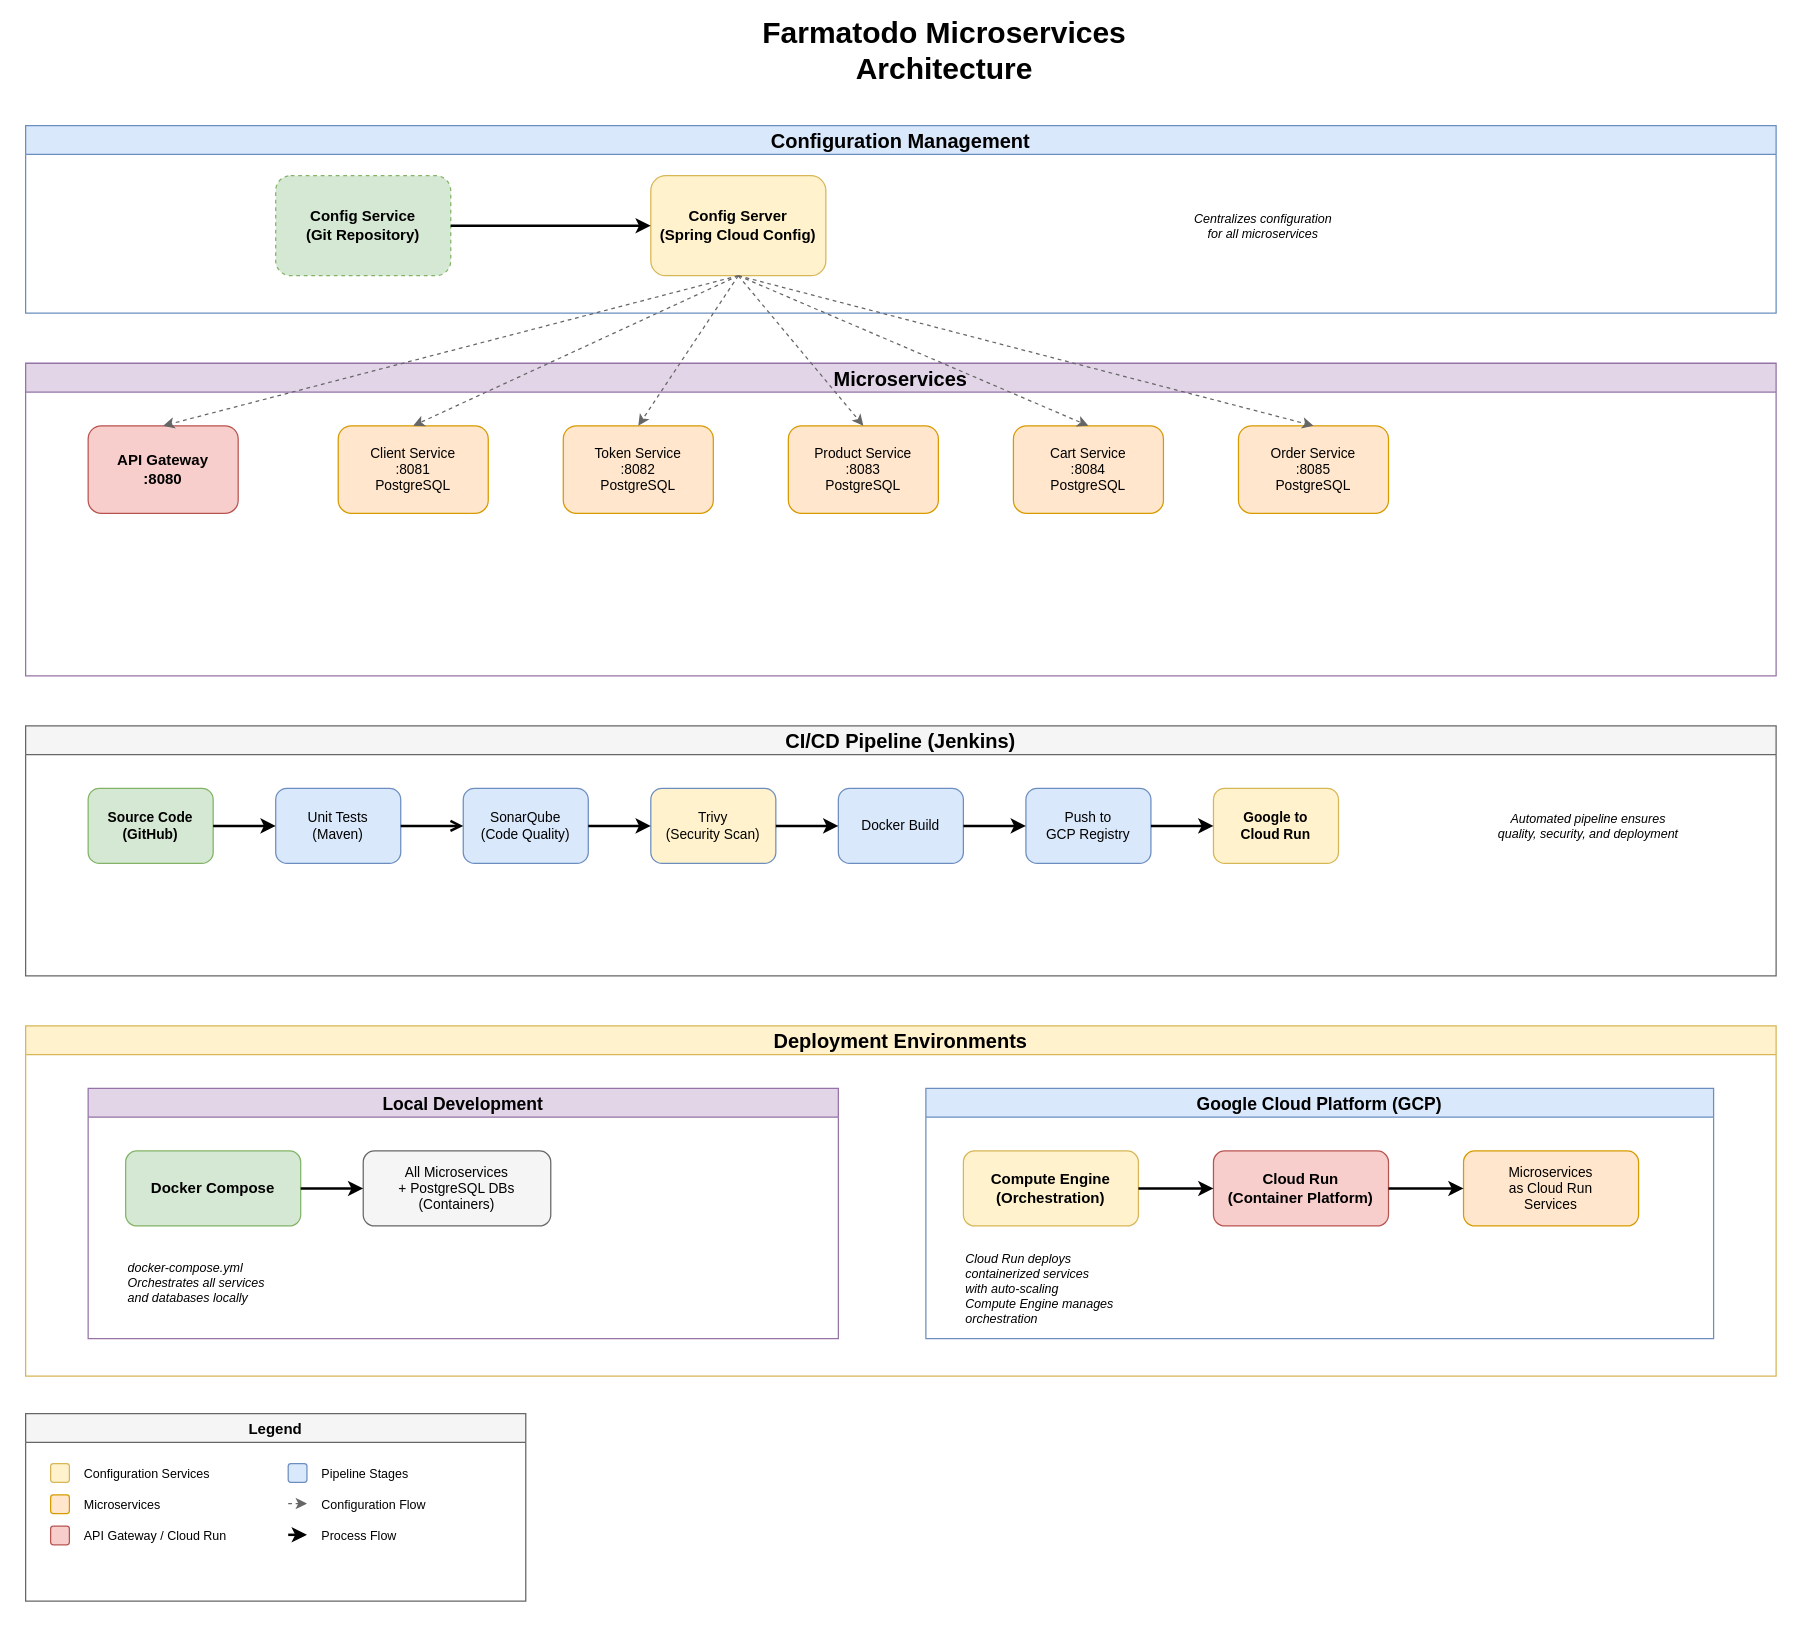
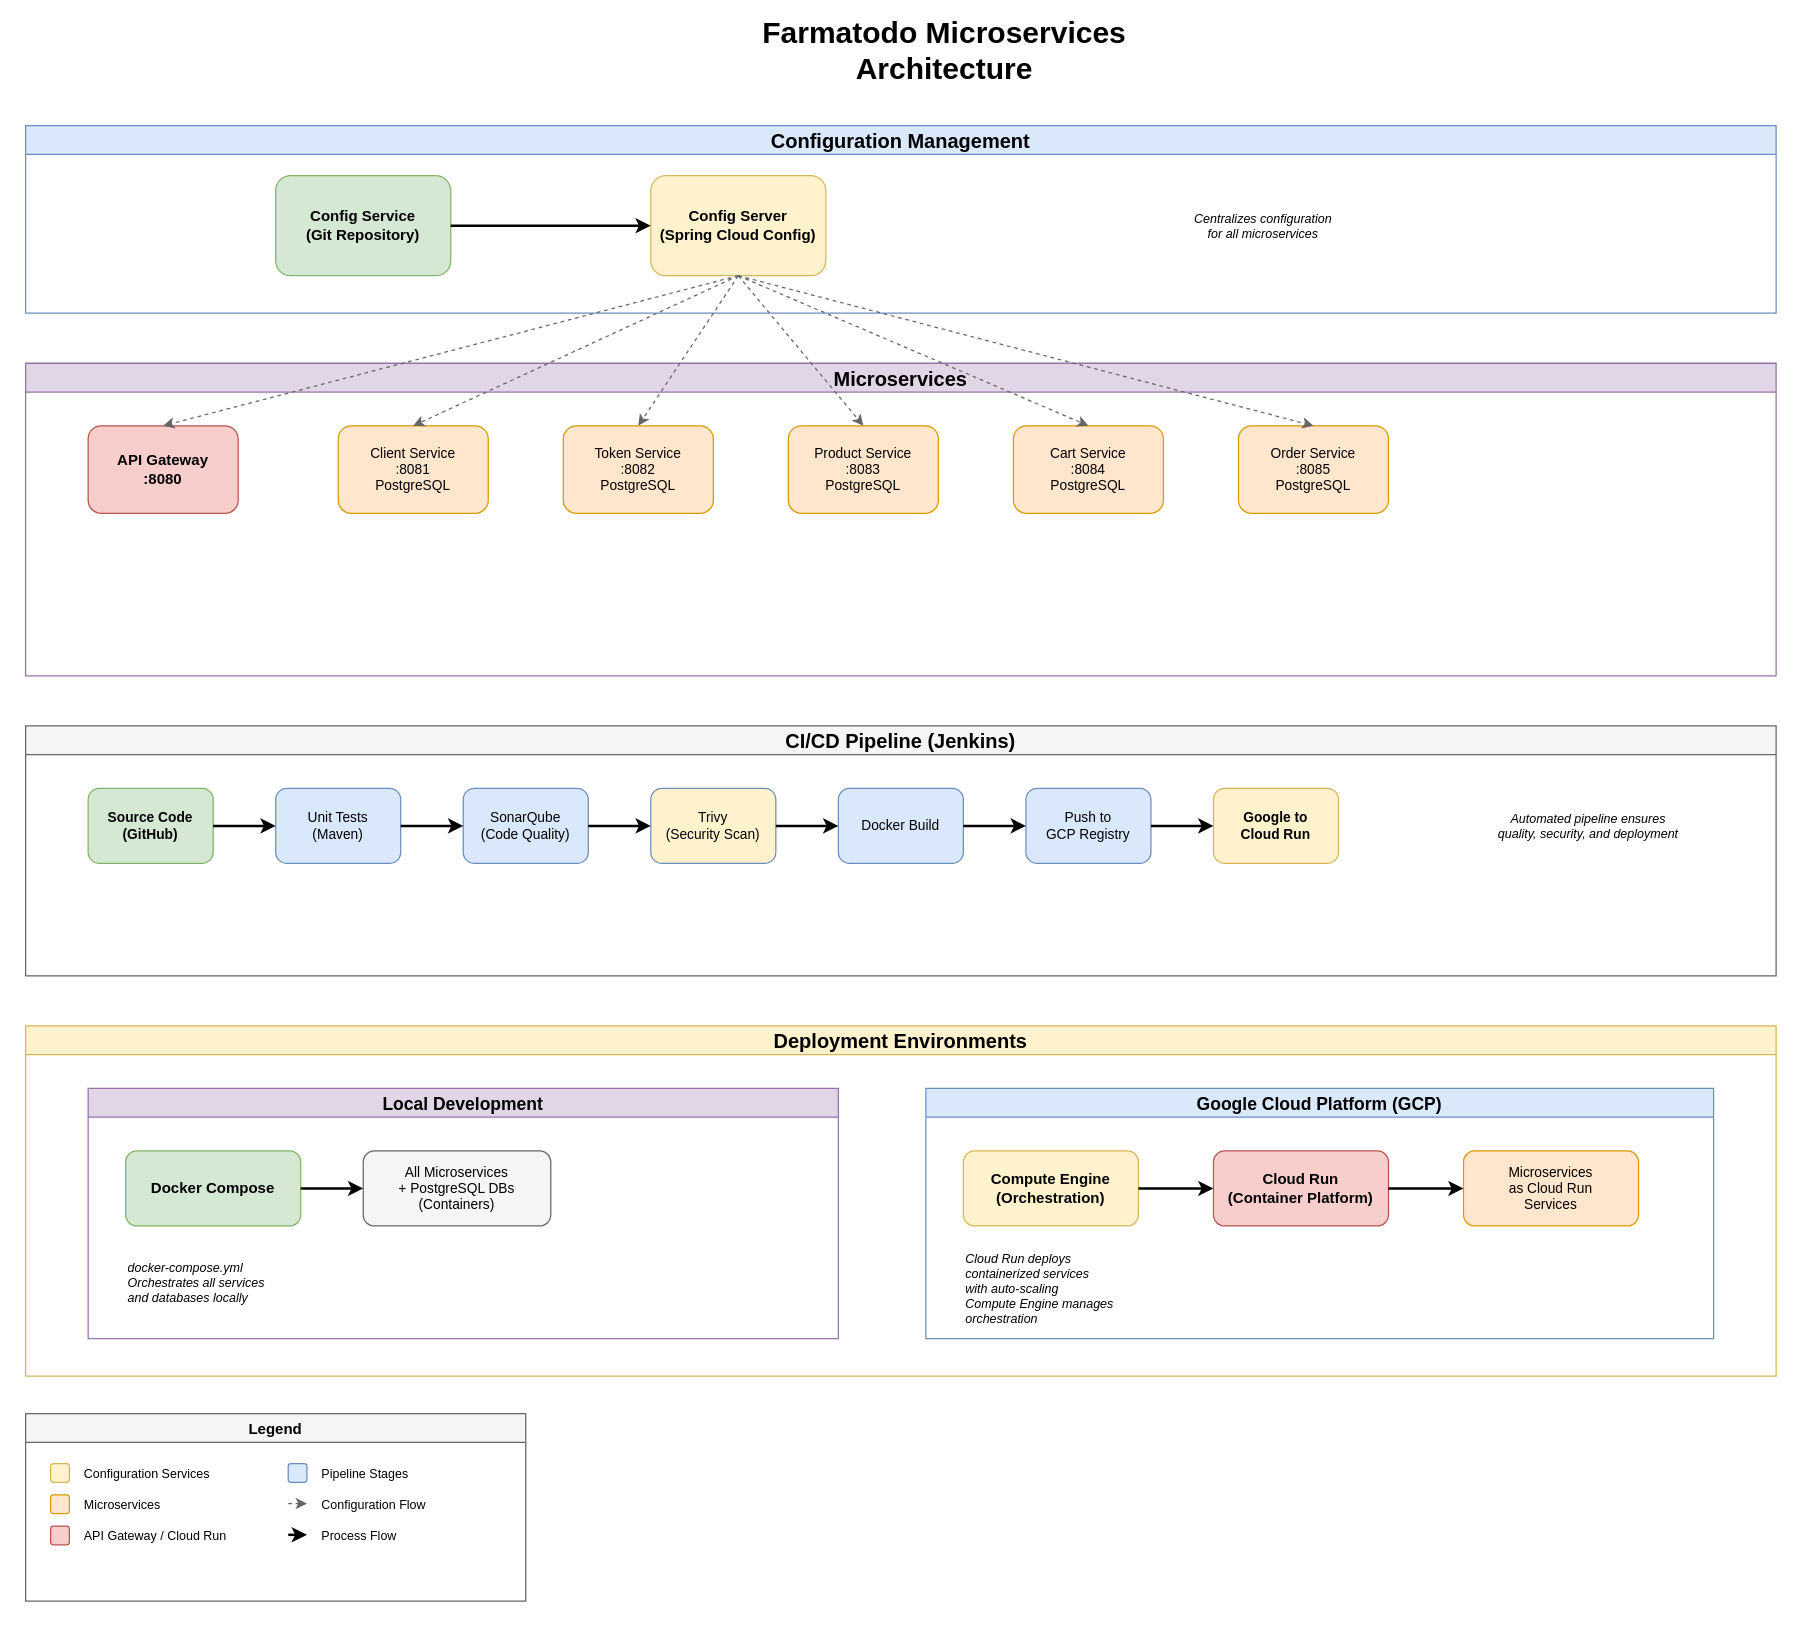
node "Config Service (Git Repository)": style dashed -> solid
edge "Unit Tests (Maven)" -> "SonarQube (Code Quality)": arrowhead open -> classic
